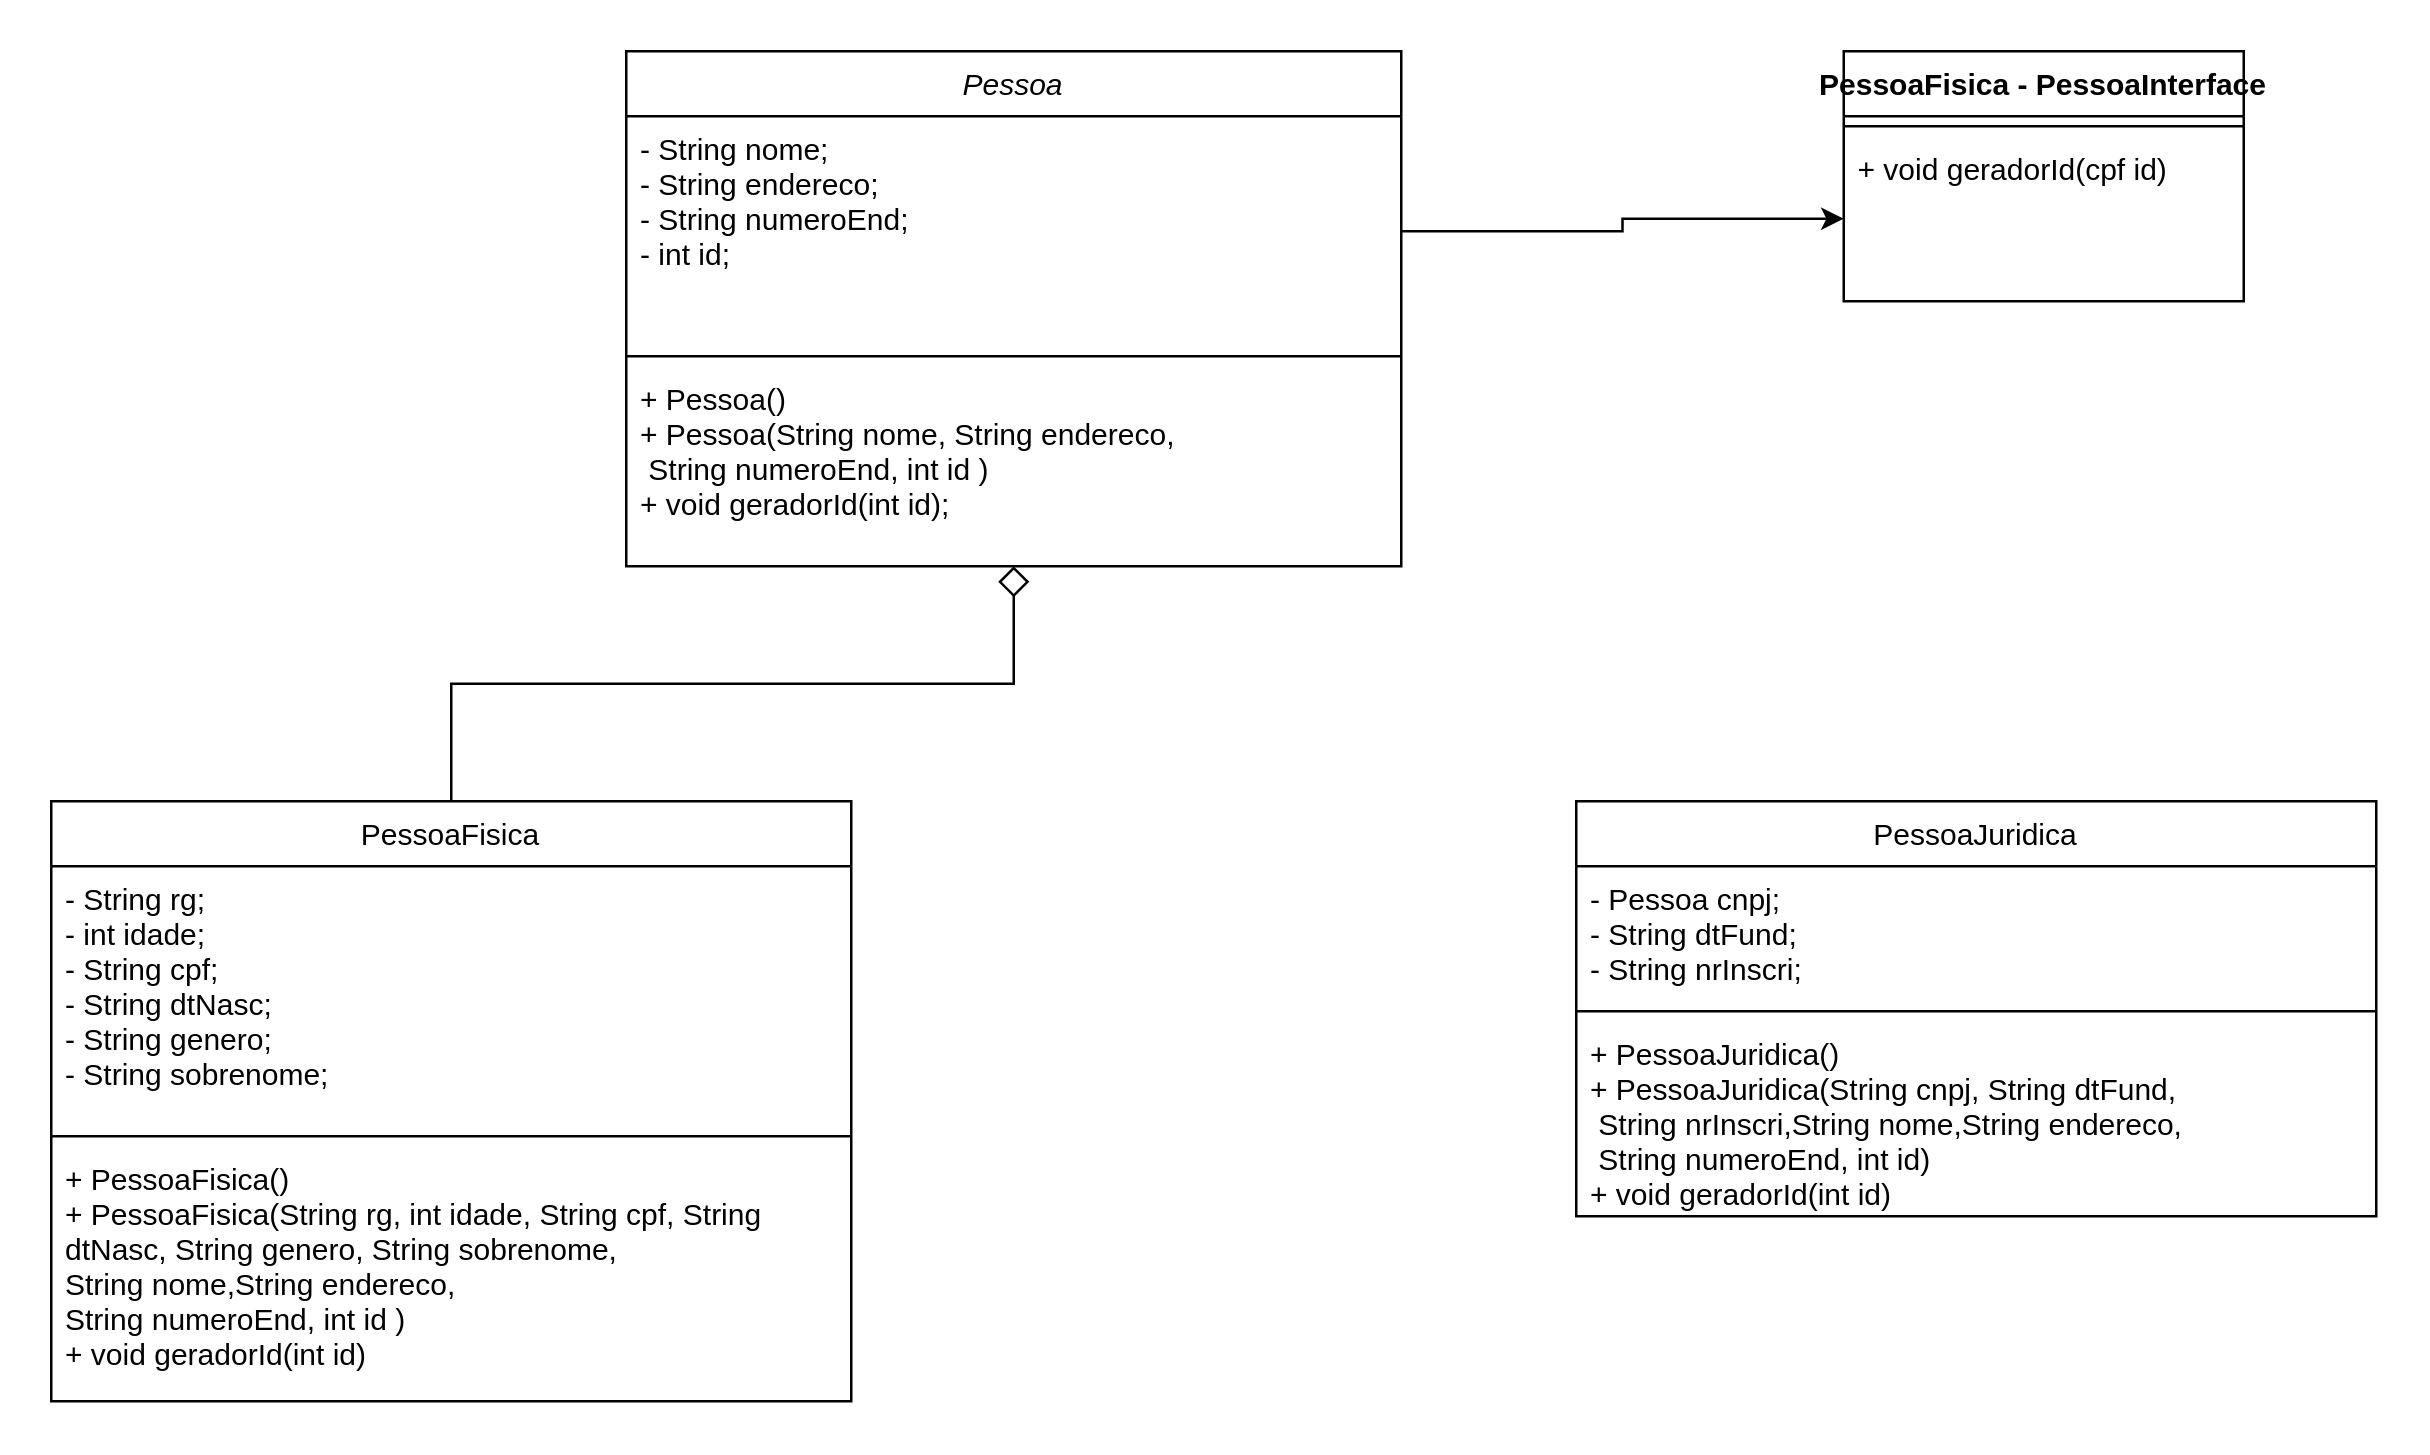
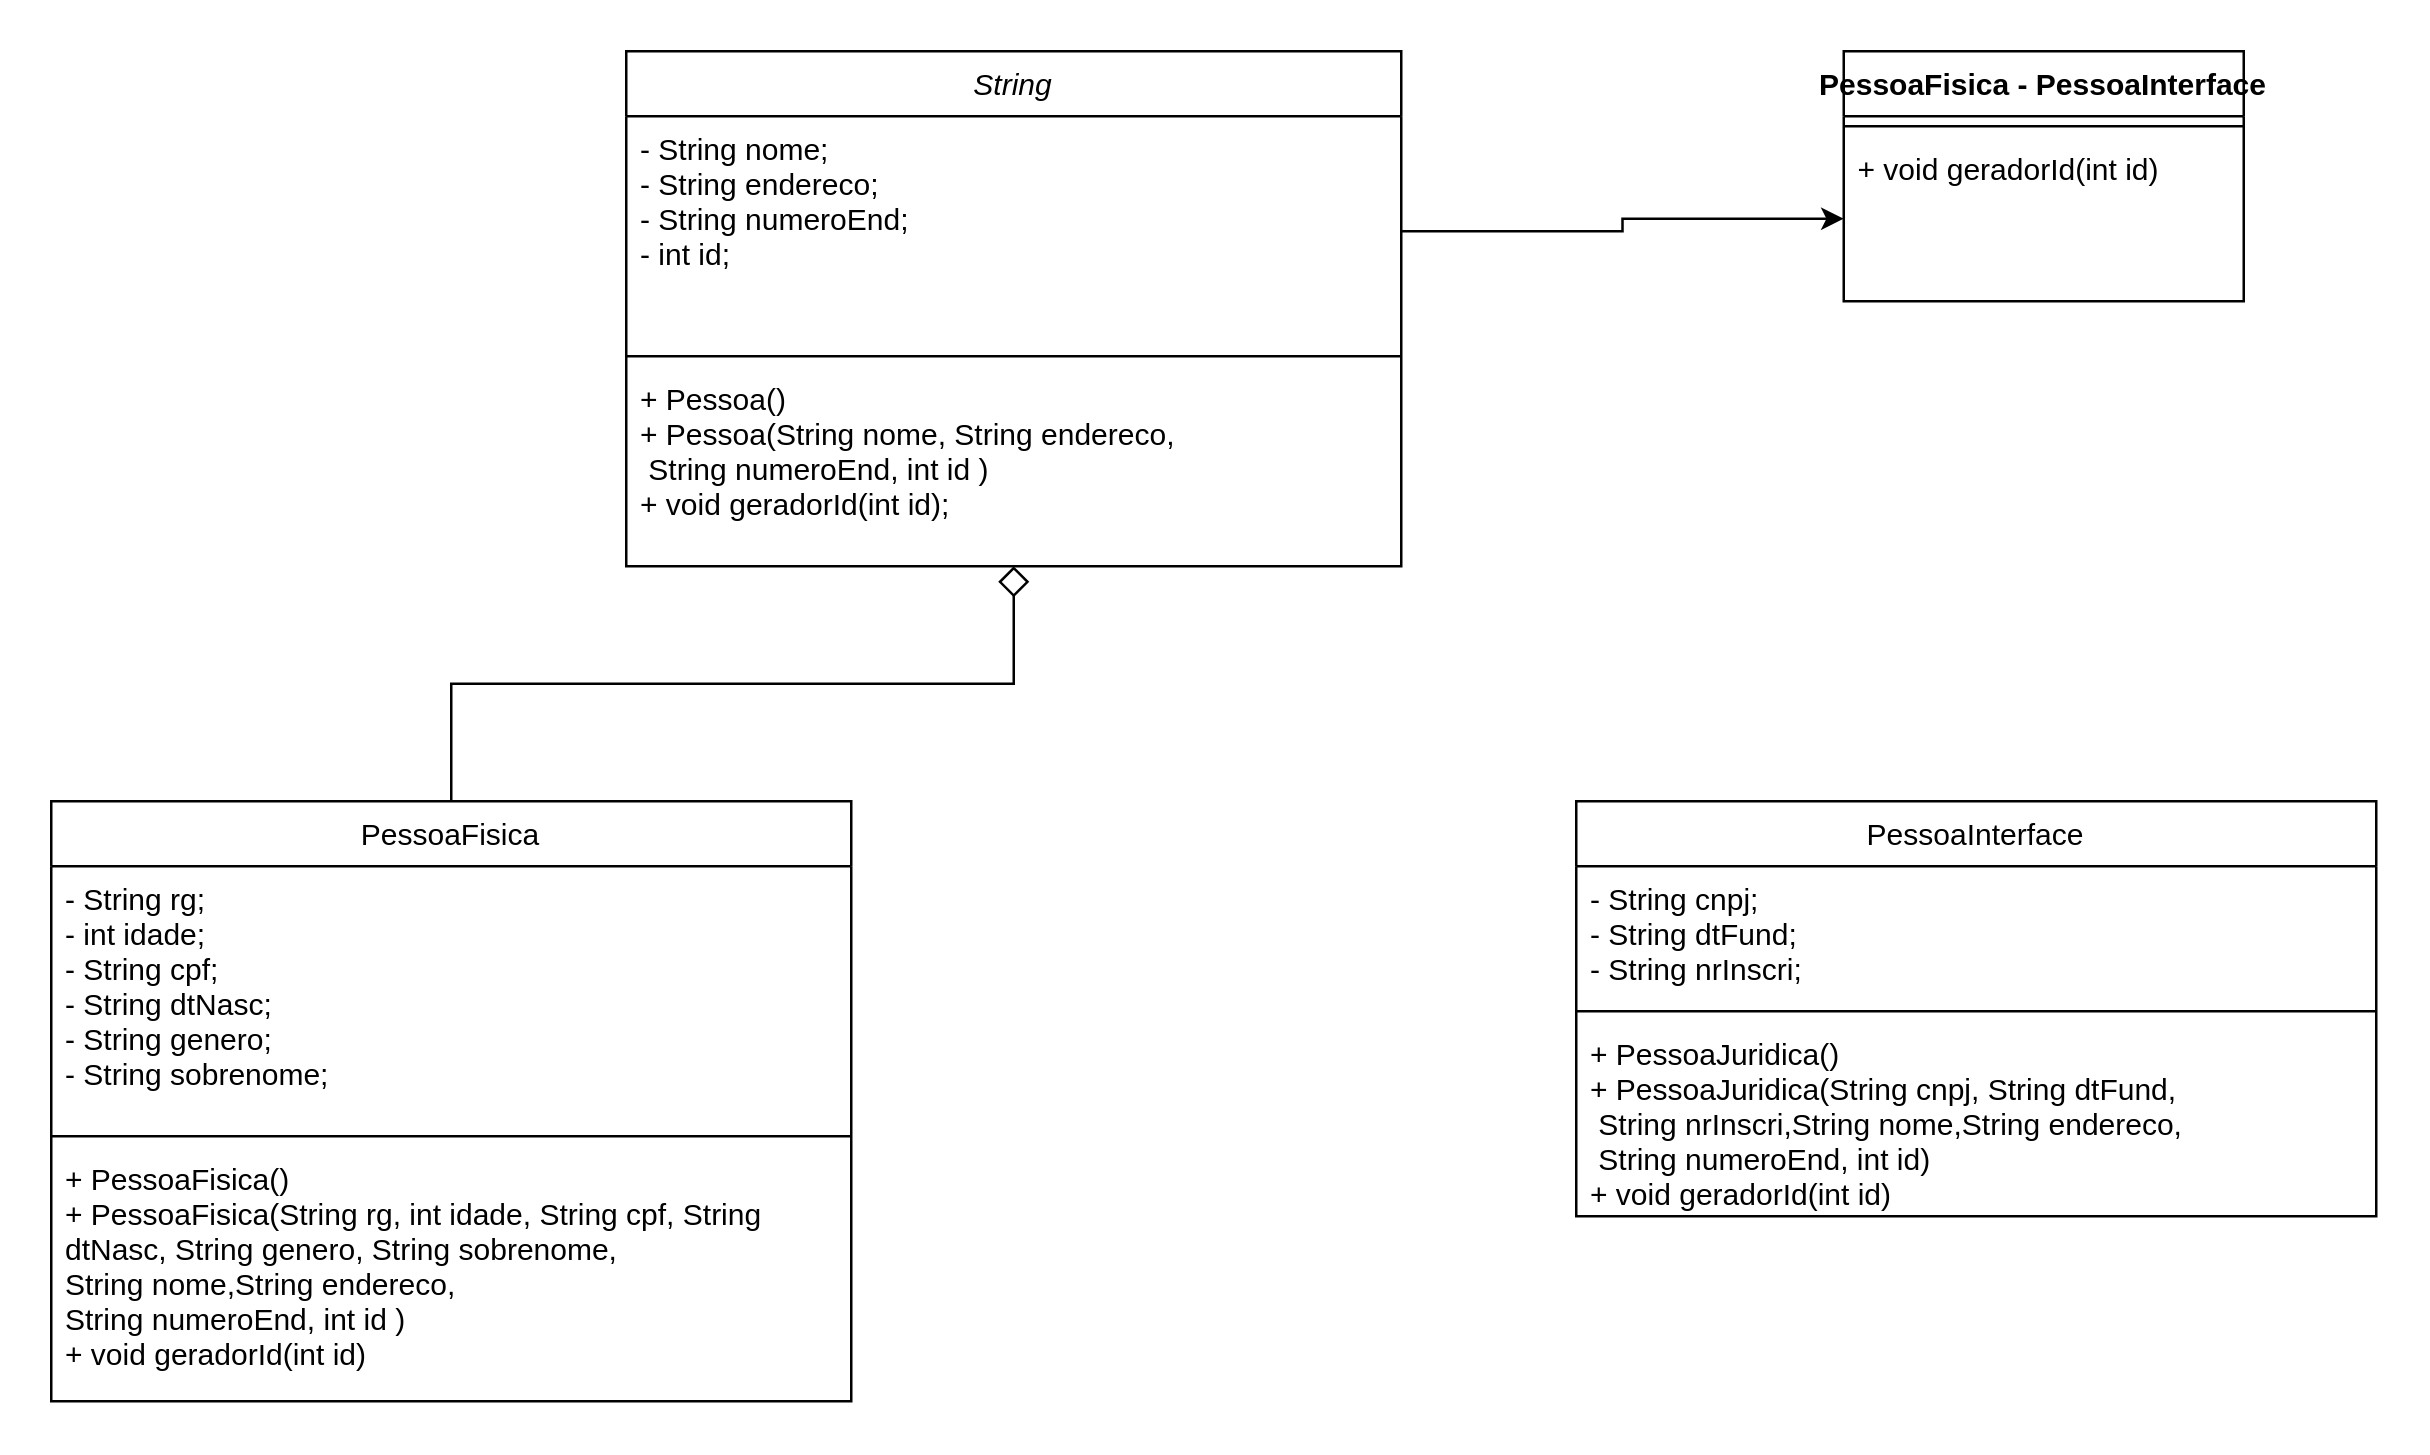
node "Pessoa": label "Pessoa" -> "String"
node "+ void geradorId(cpf id)": label "+ void geradorId(cpf id)" -> "+ void geradorId(int id)"
node "PessoaJuridica": label "PessoaJuridica" -> "PessoaInterface"
node "- Pessoa cnpj; - String dtFund; - String nrInscri;": label "- Pessoa cnpj; - String dtFund; - String nrInscri;" -> "- String cnpj; - String dtFund; - String nrInscri;"
